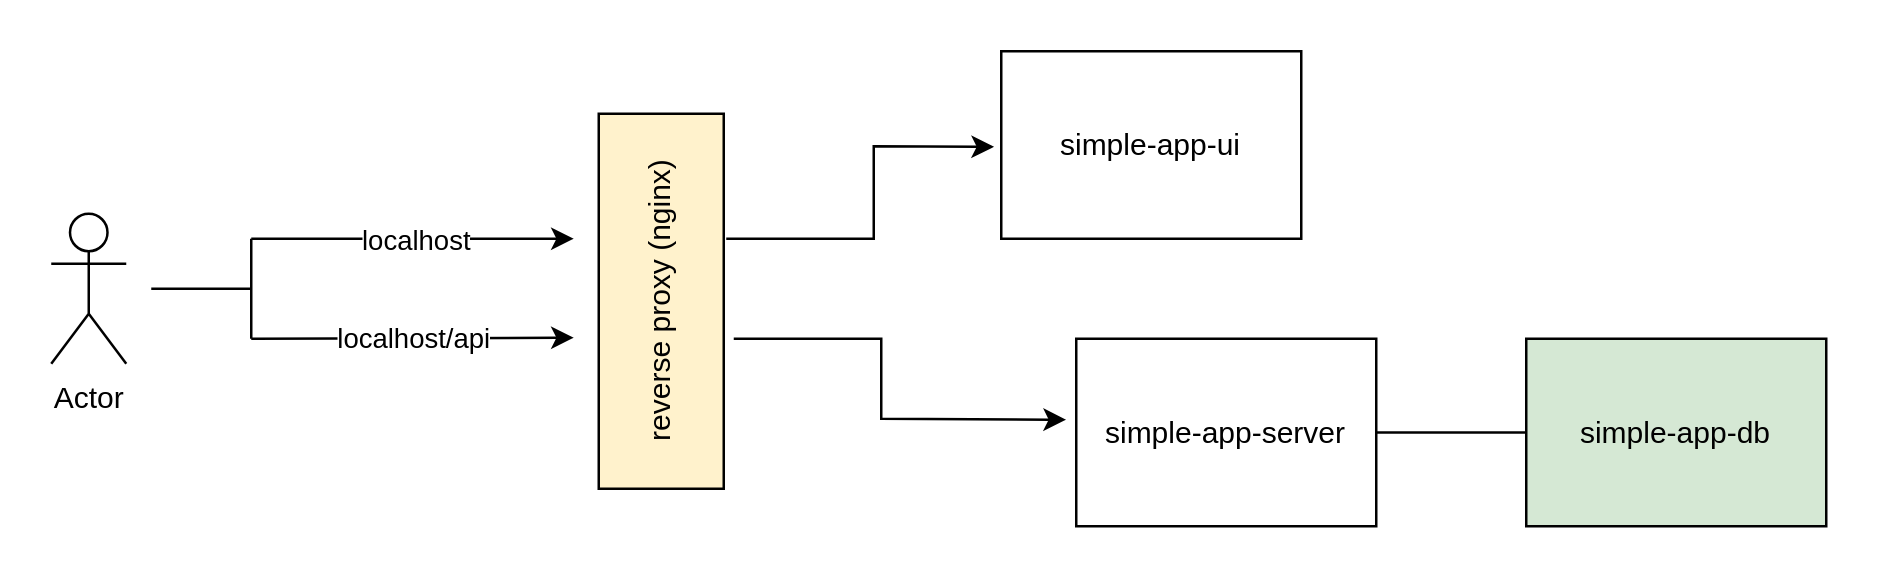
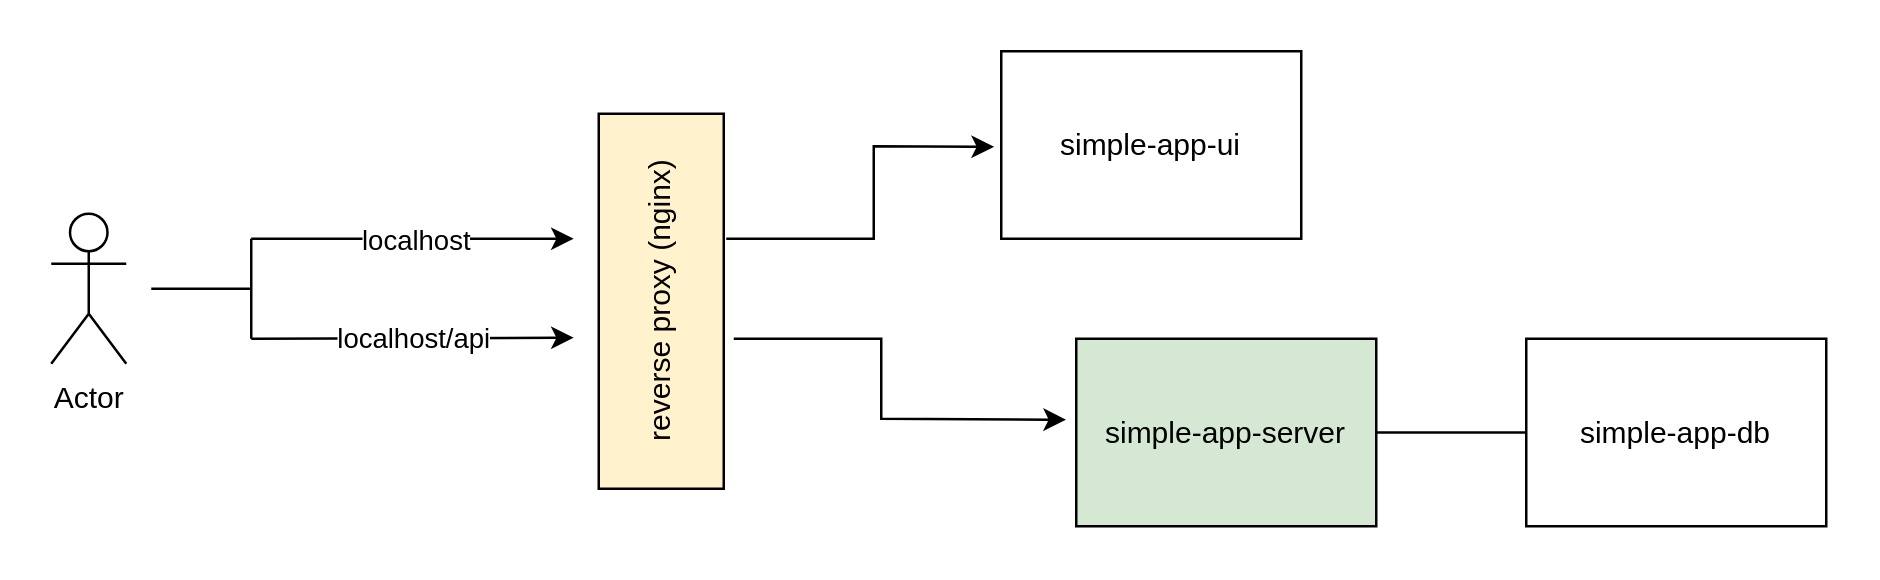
node "simple-app-server": fillcolor #ffffff -> #d5e8d4
node "simple-app-db": fillcolor #d5e8d4 -> #ffffff
